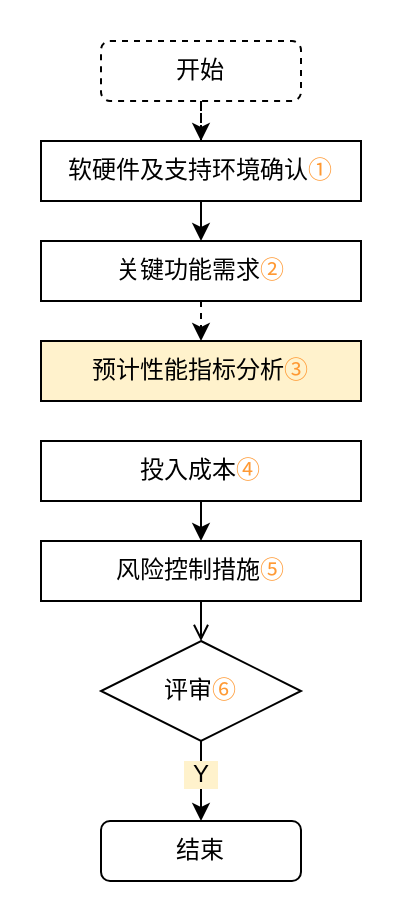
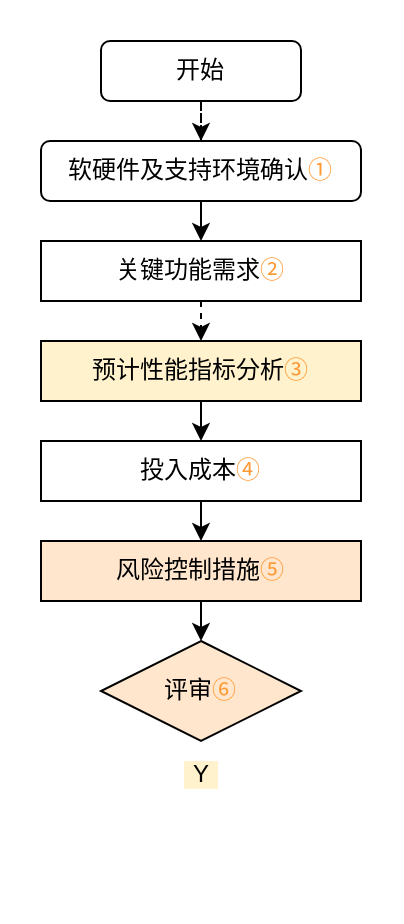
node "开始": style dashed -> solid
node "软硬件及支持环境确认①": shape rectangle -> rounded rectangle
edge "预计性能指标分析③" -> "投入成本④": added
node "风险控制措施⑤": fillcolor #ffffff -> #ffe6cc
edge "风险控制措施⑤" -> "评审⑥": arrowhead open -> classic
node "评审⑥": fillcolor #ffffff -> #ffe6cc
edge "评审⑥" -> "结束": removed
node "结束": removed
